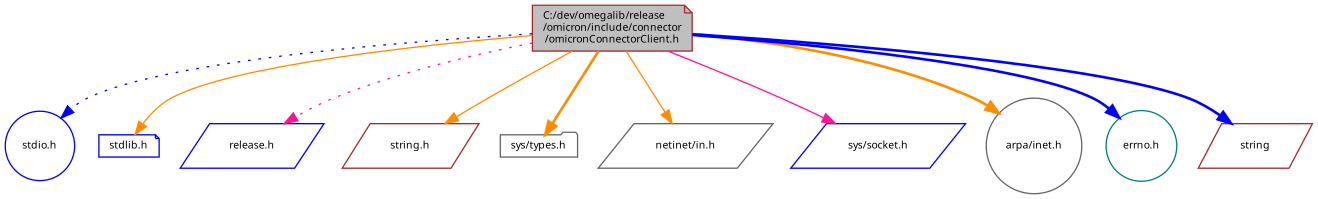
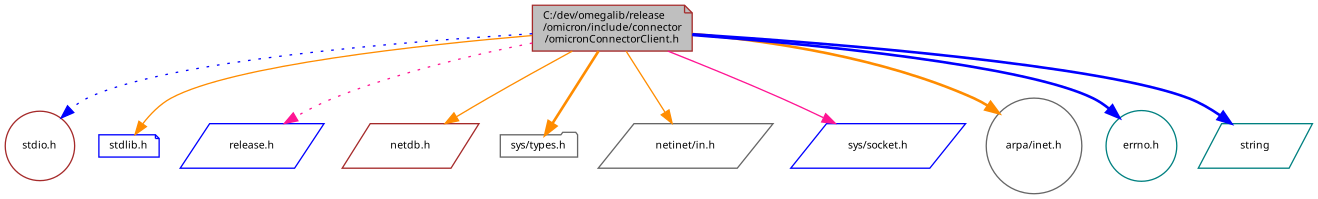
node "stdio.h": color blue -> brown
node "string.h": label "string.h" -> "netdb.h"
node "string": color brown -> teal
